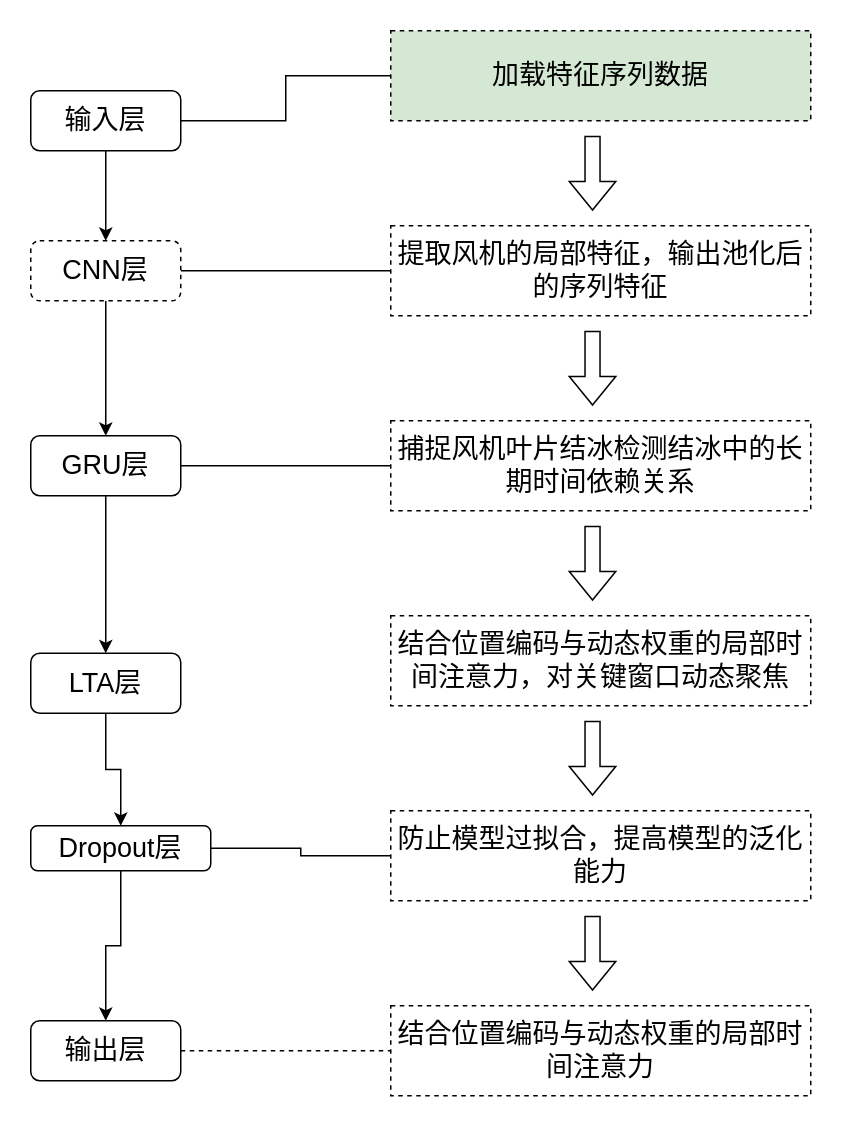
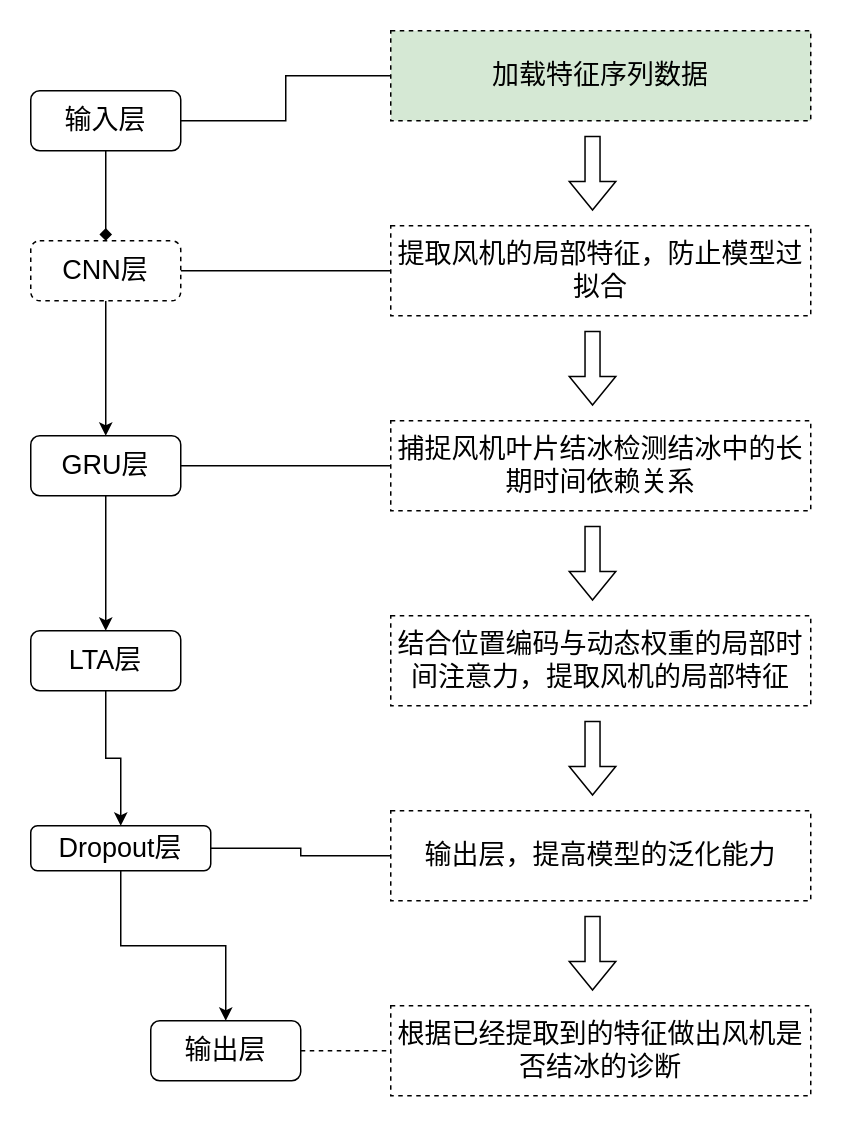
edge "输入层" -> "CNN层": arrowhead classic -> diamond
node "提取风机的局部特征，输出池化后的序列特征": label "提取风机的局部特征，输出池化后的序列特征" -> "提取风机的局部特征，防止模型过拟合"
node "结合位置编码与动态权重的局部时间注意力，对关键窗口动态聚焦": label "结合位置编码与动态权重的局部时间注意力，对关键窗口动态聚焦" -> "结合位置编码与动态权重的局部时间注意力，提取风机的局部特征"
node "LTA层": moved (106, 683) -> (106, 661)
node "防止模型过拟合，提高模型的泛化能力": label "防止模型过拟合，提高模型的泛化能力" -> "输出层，提高模型的泛化能力"
node "输出层": moved (106, 1051) -> (226, 1051)
node "结合位置编码与动态权重的局部时间注意力": label "结合位置编码与动态权重的局部时间注意力" -> "根据已经提取到的特征做出风机是否结冰的诊断"
